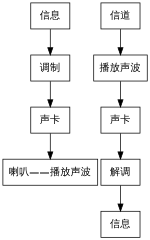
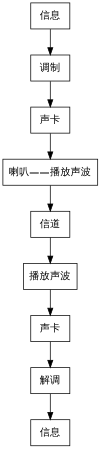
edge "喇叭——播放声波" -> "信道": added
